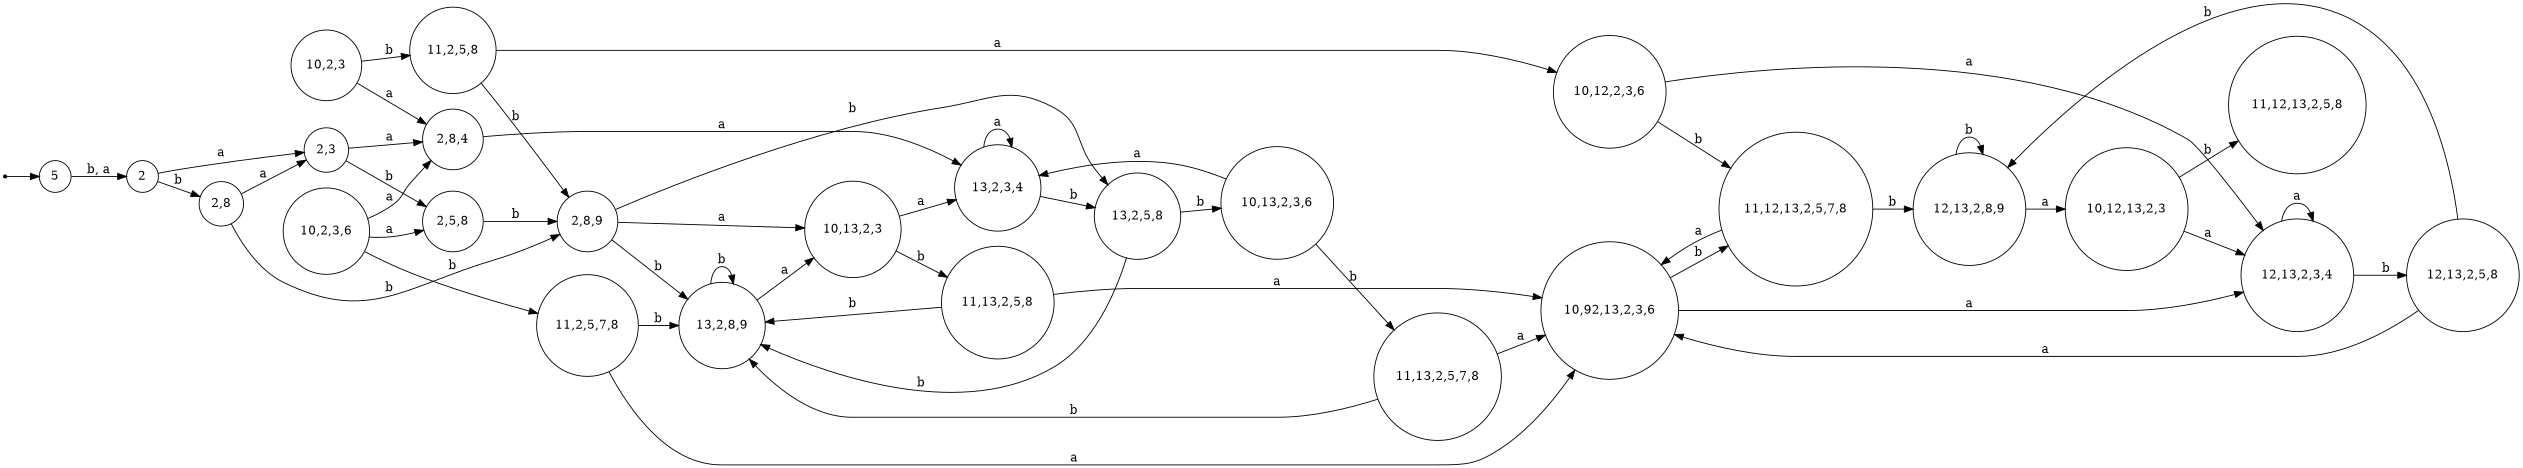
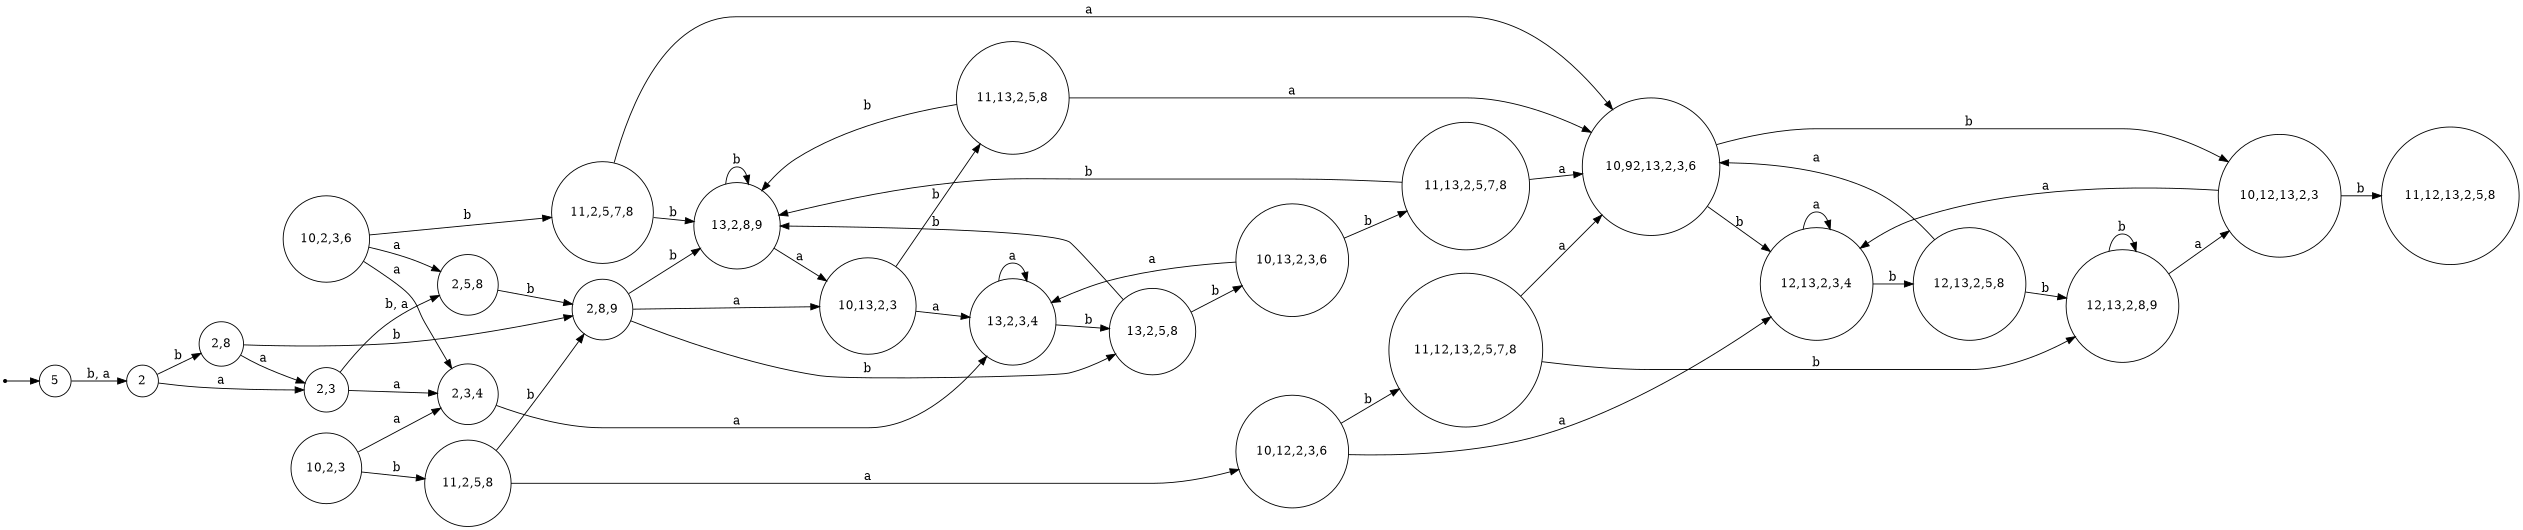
node "2,8,4": label "2,8,4" -> "2,3,4"
edge "2,3" -> "2,5,8": label "b" -> "b, a"
edge "10,92,13,2,3,6" -> "11,12,13,2,5,7,8": now "10,92,13,2,3,6" -> "10,12,13,2,3"
edge "10,92,13,2,3,6" -> "12,13,2,3,4": label "a" -> "b"
